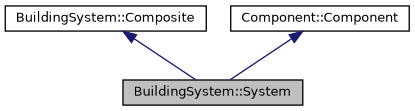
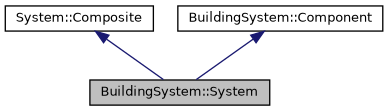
node "BuildingSystem::Composite": label "BuildingSystem::Composite" -> "System::Composite"
node "Component::Component": label "Component::Component" -> "BuildingSystem::Component"
